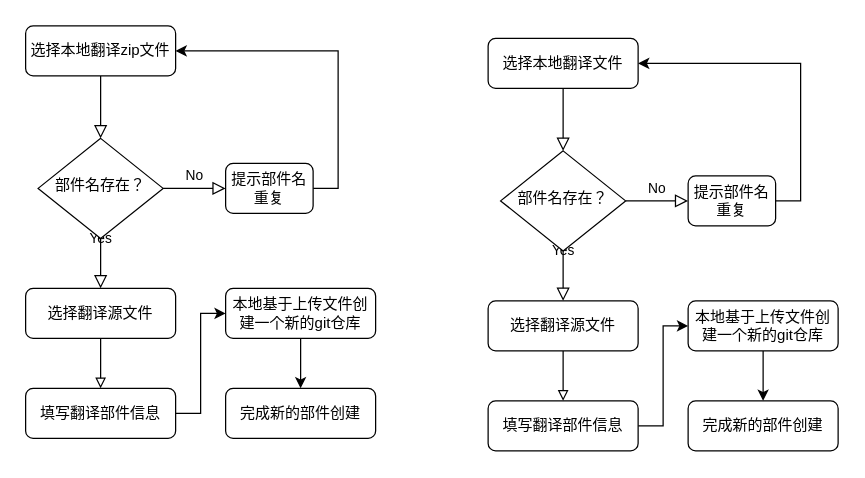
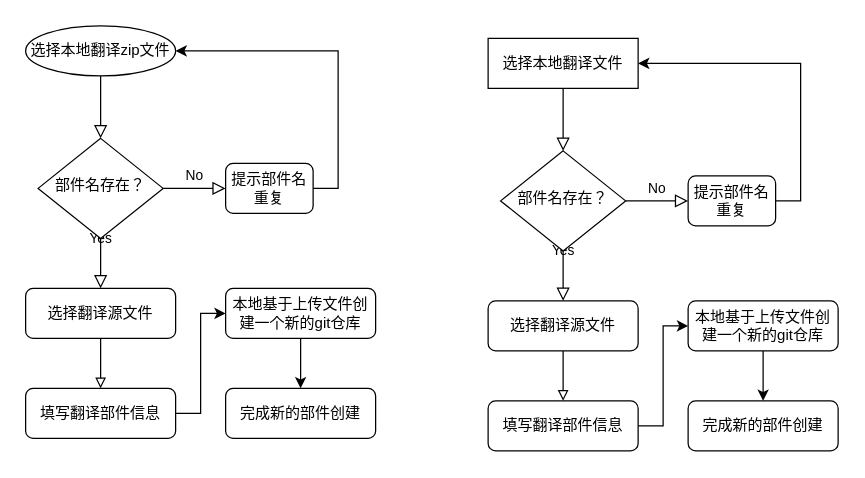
node "选择本地翻译zip文件": shape rounded rectangle -> ellipse
node "选择本地翻译文件": shape rounded rectangle -> rectangle
